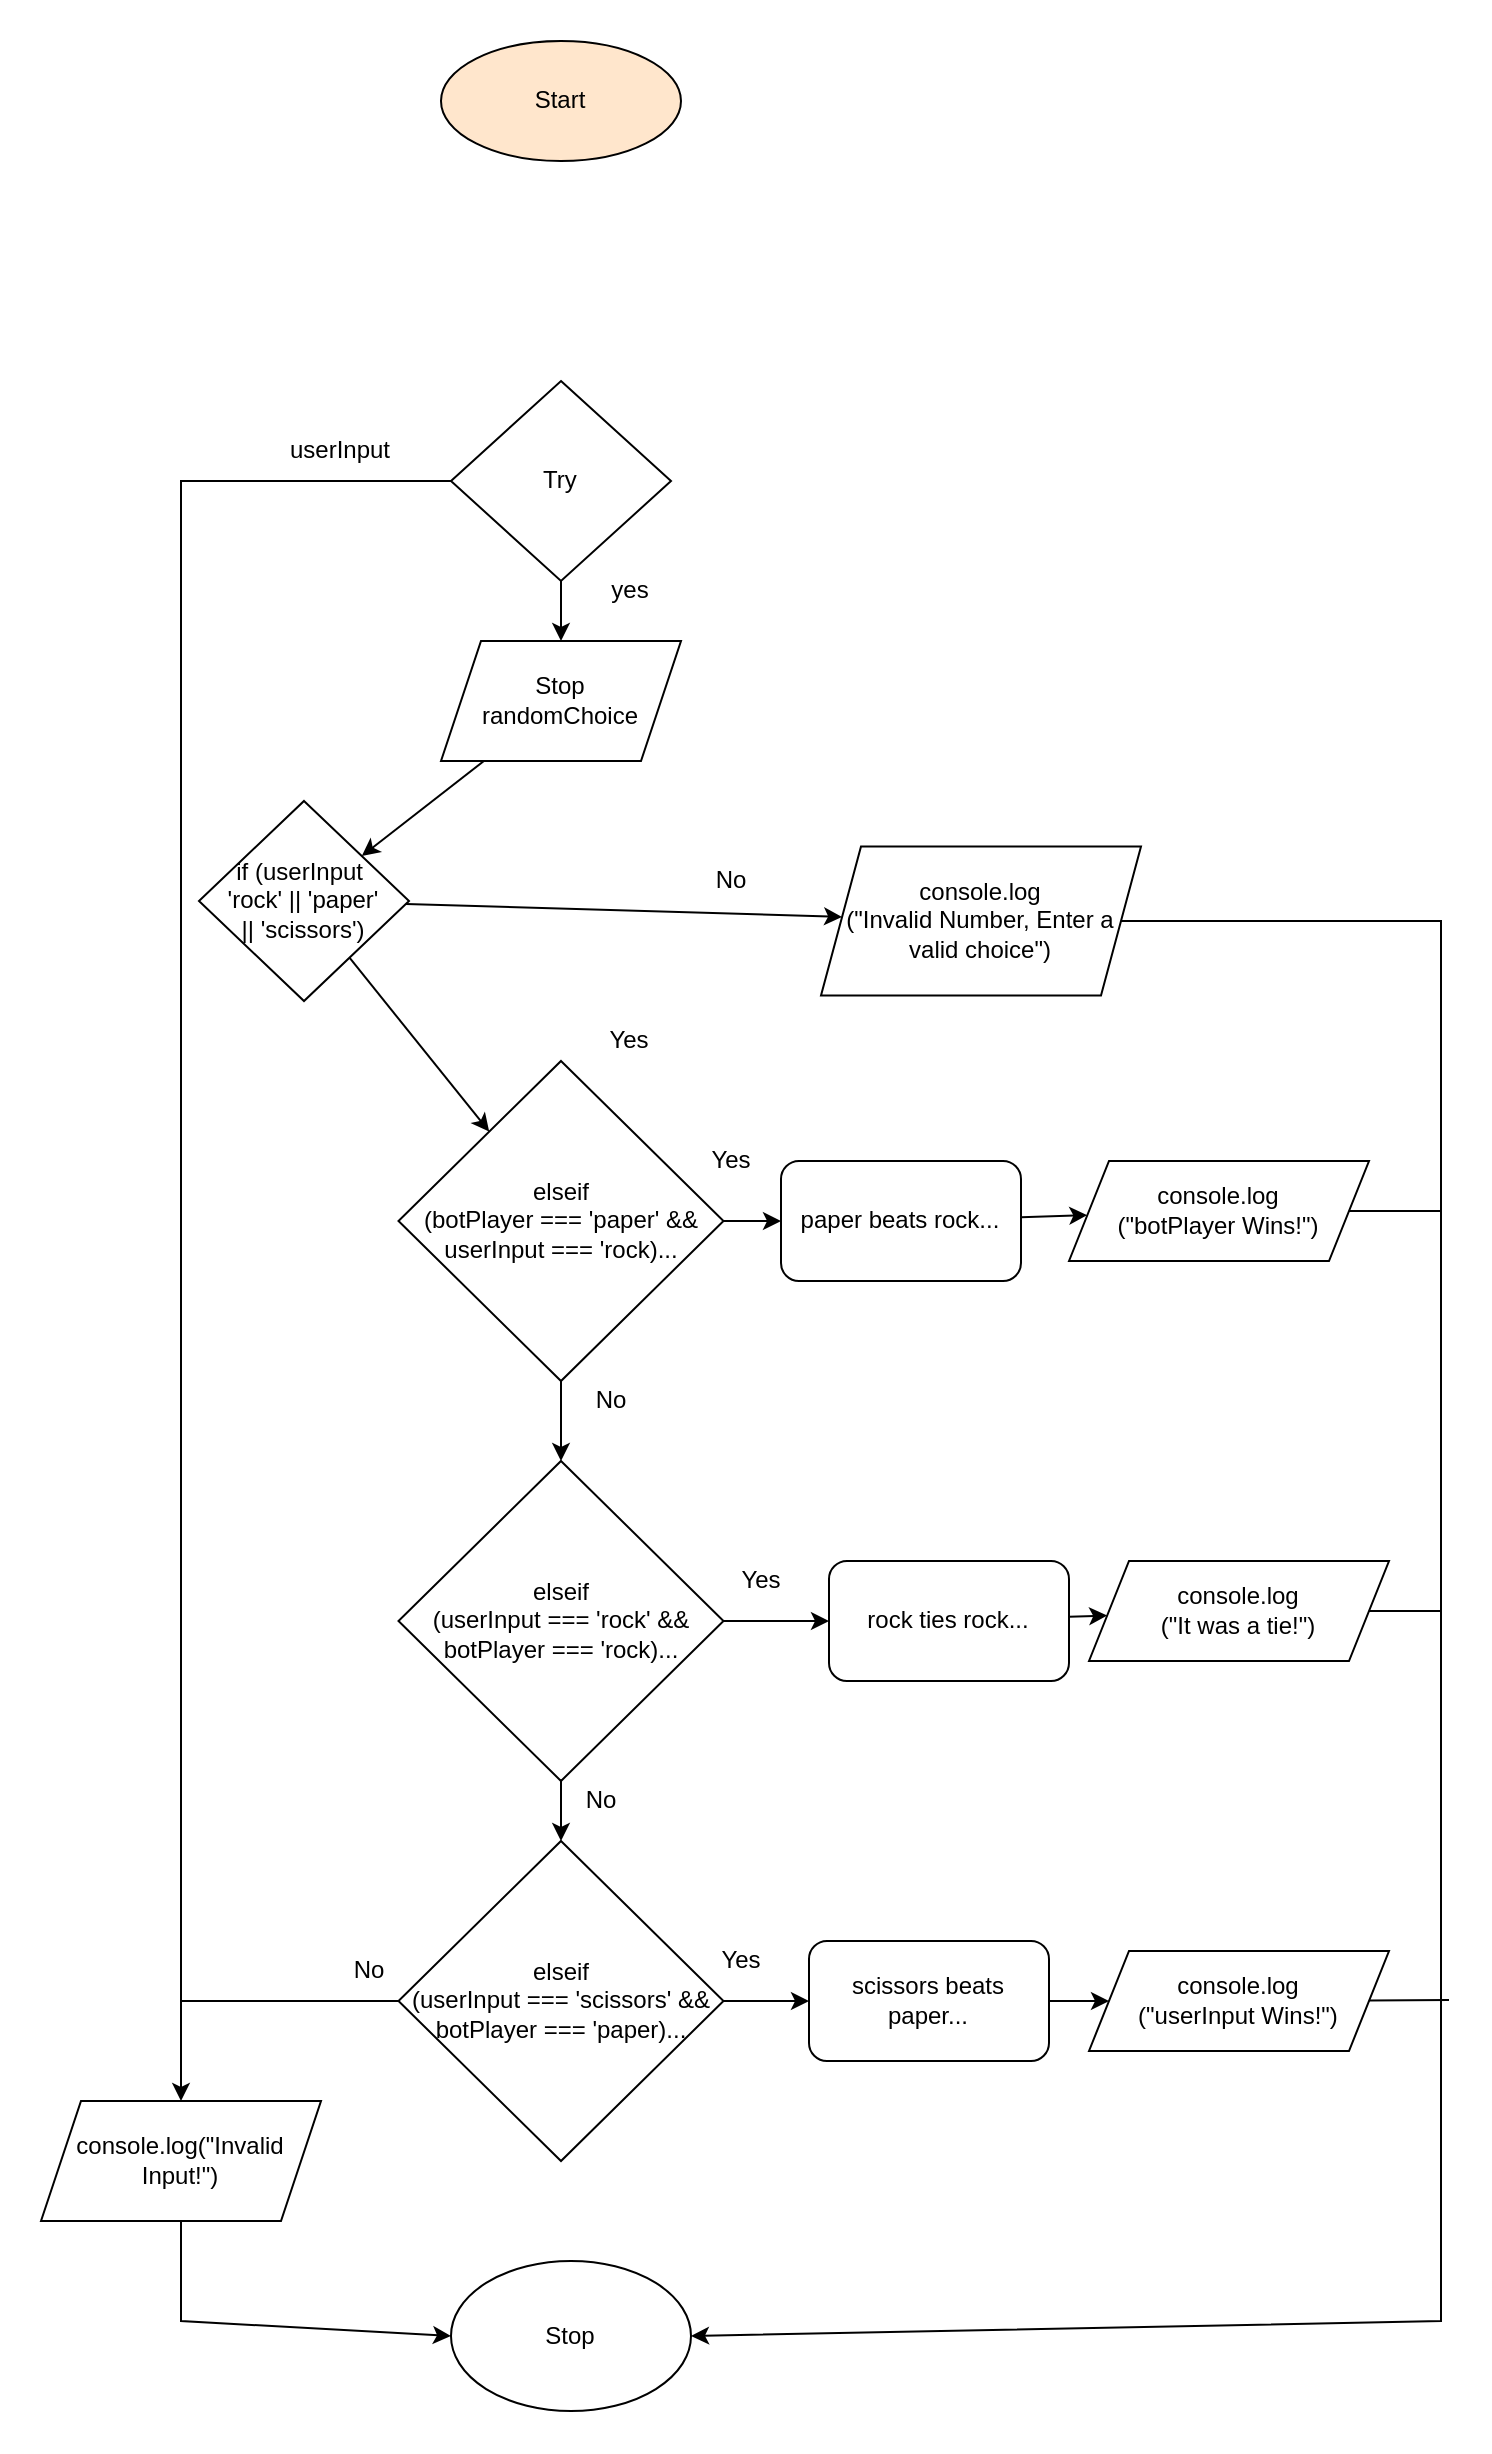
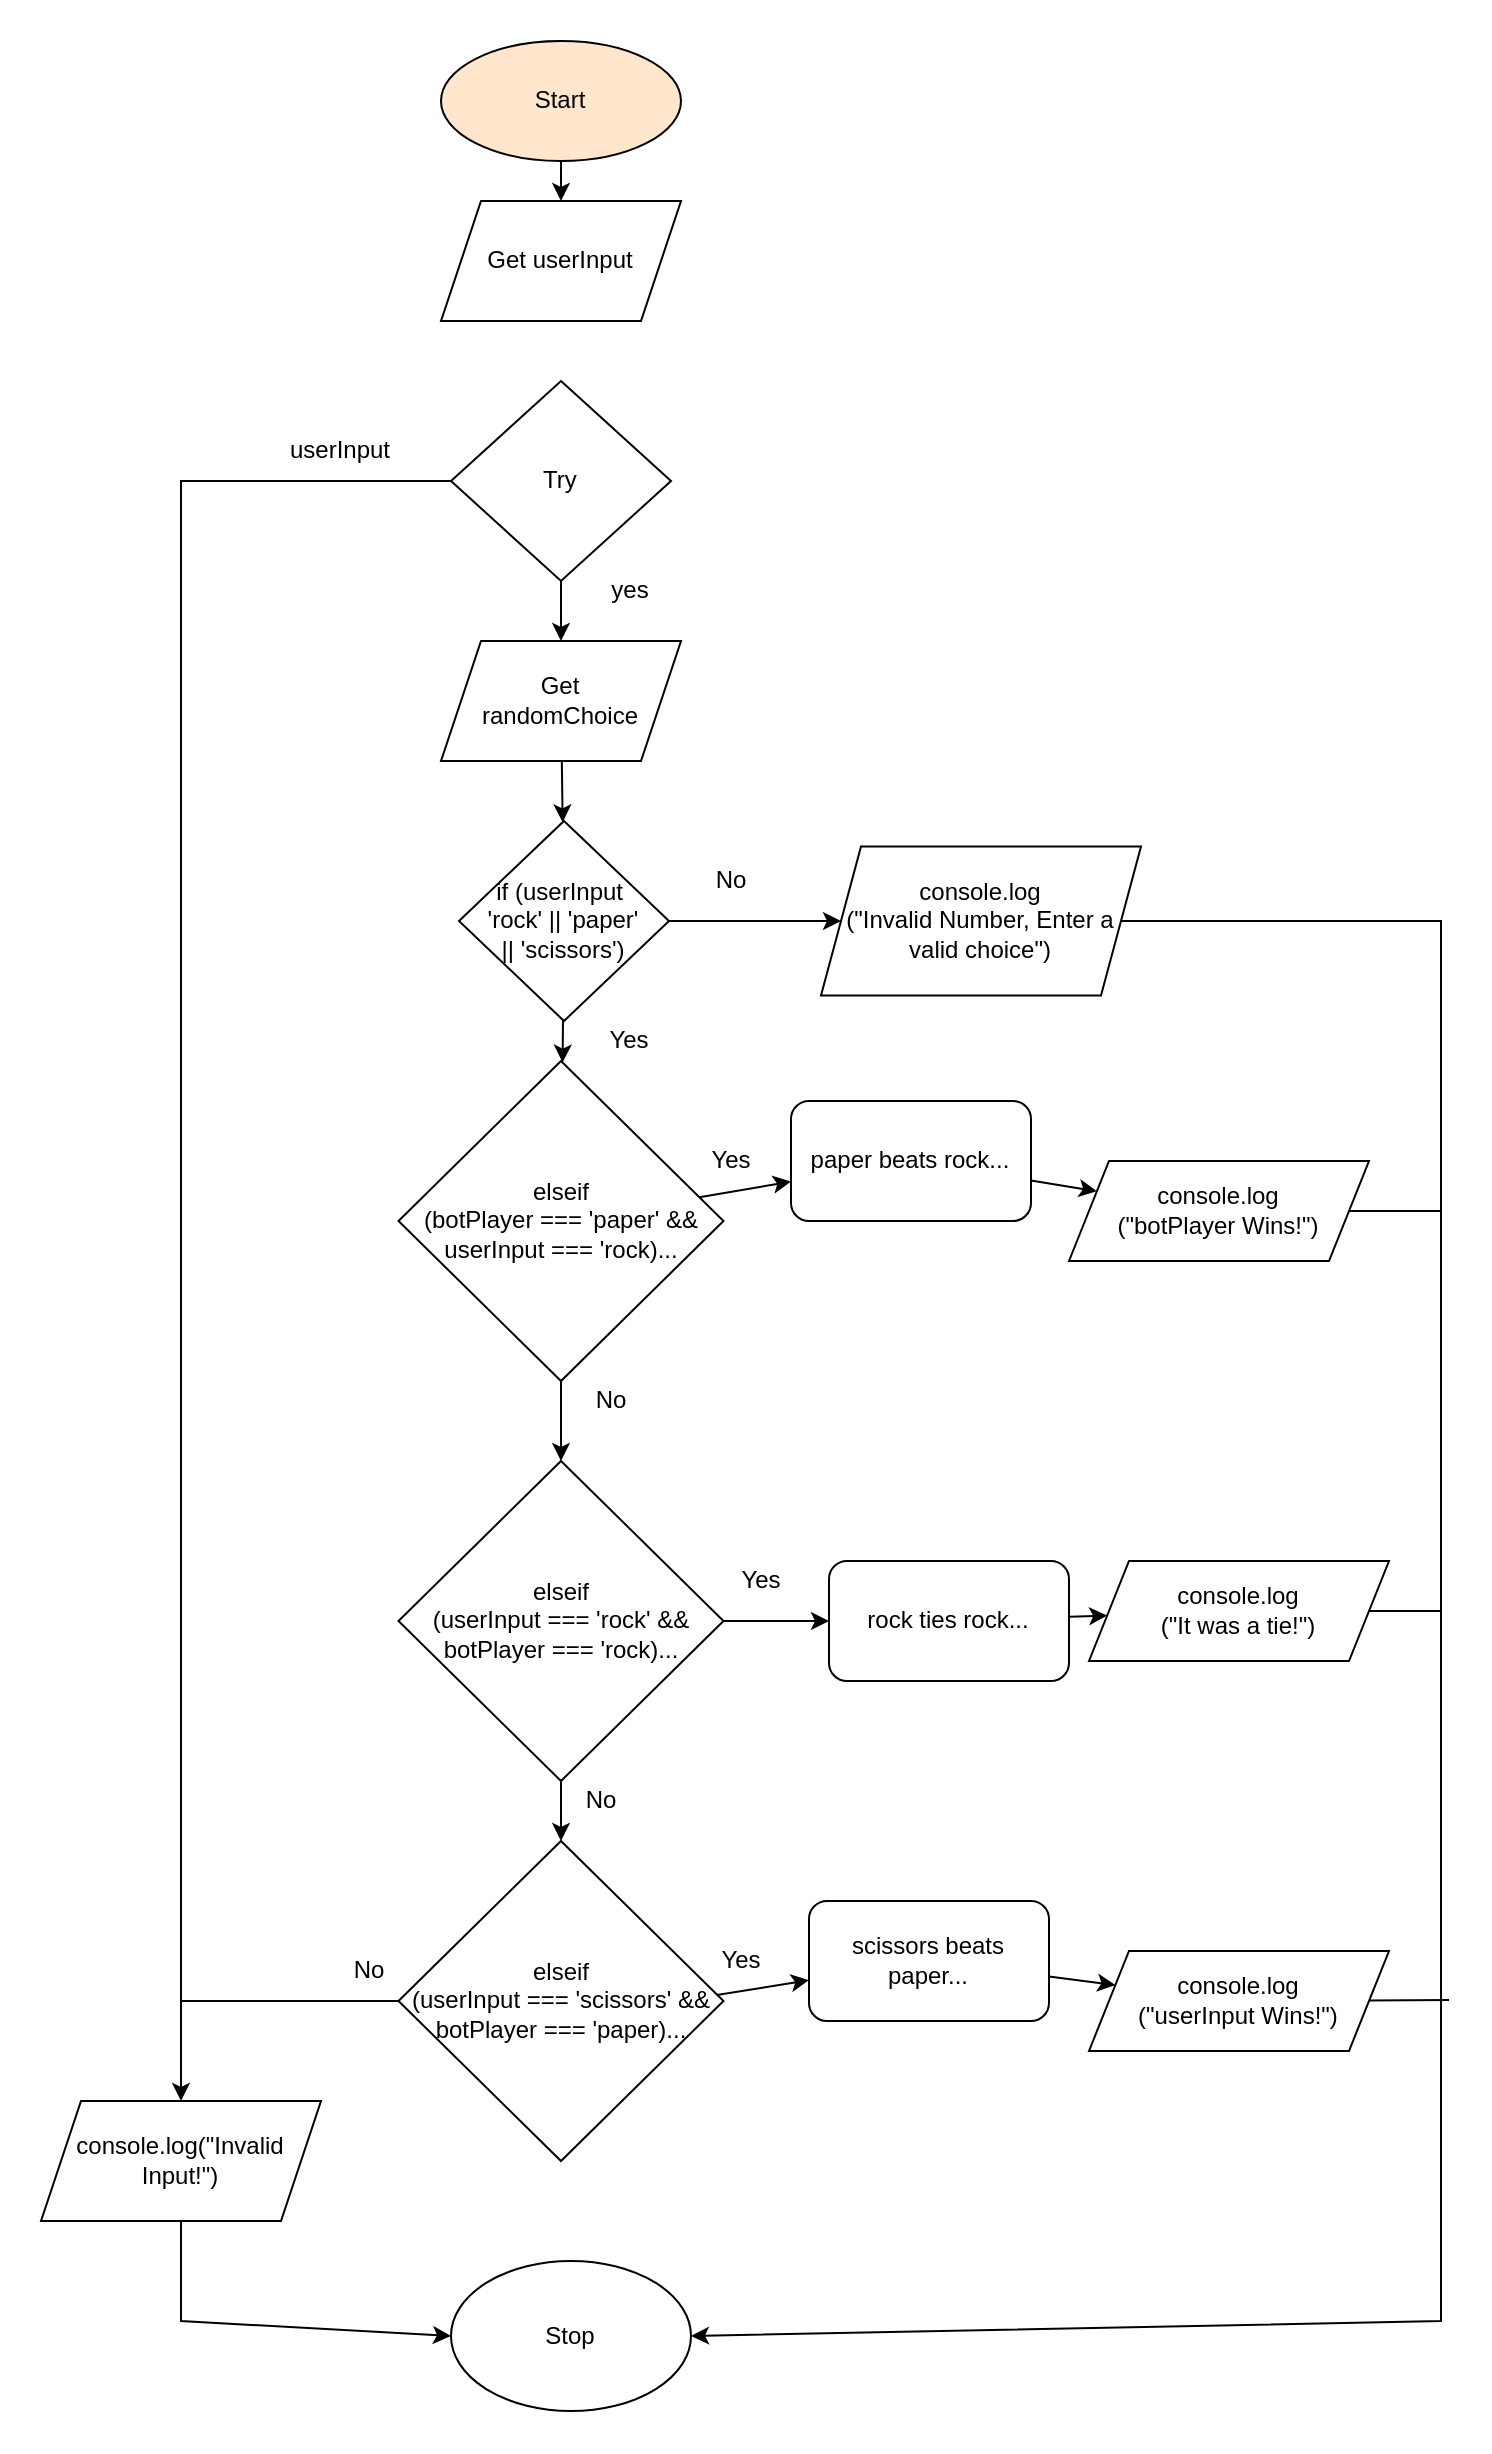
edge "Start" -> "Get userInput": added
node "Get userInput": added
node "Stop randomChoice": label "Stop randomChoice" -> "Get randomChoice"
node "if (userInput 'rock' || 'paper' || 'scissors')": moved (304, 901) -> (564, 921)
node "paper beats rock...": moved (901, 1221) -> (911, 1161)
node "scissors beats paper...": moved (929, 2001) -> (929, 1961)
